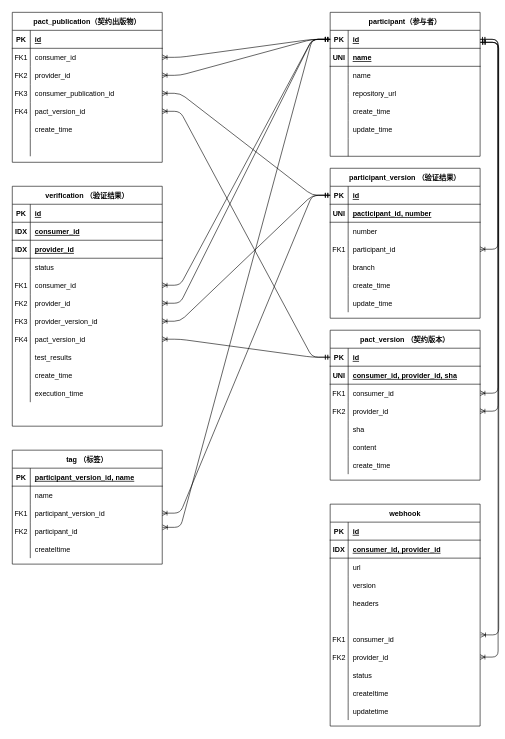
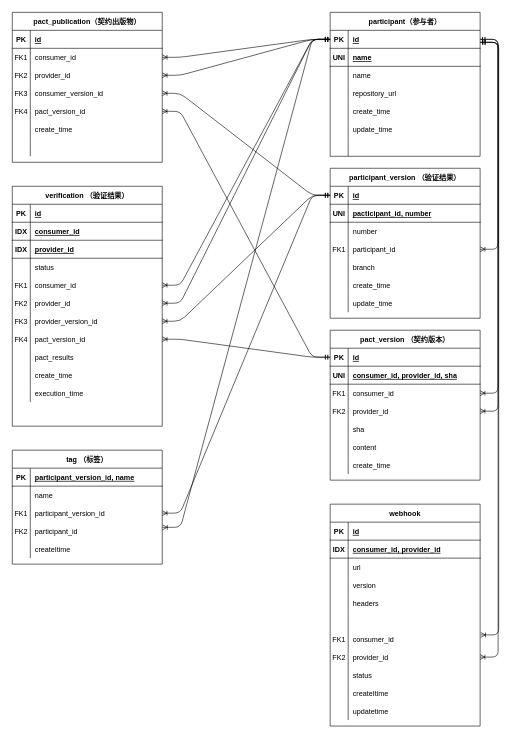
node "consumer_publication_id": label "consumer_publication_id" -> "consumer_version_id"
node "test_results": label "test_results" -> "pact_results"
